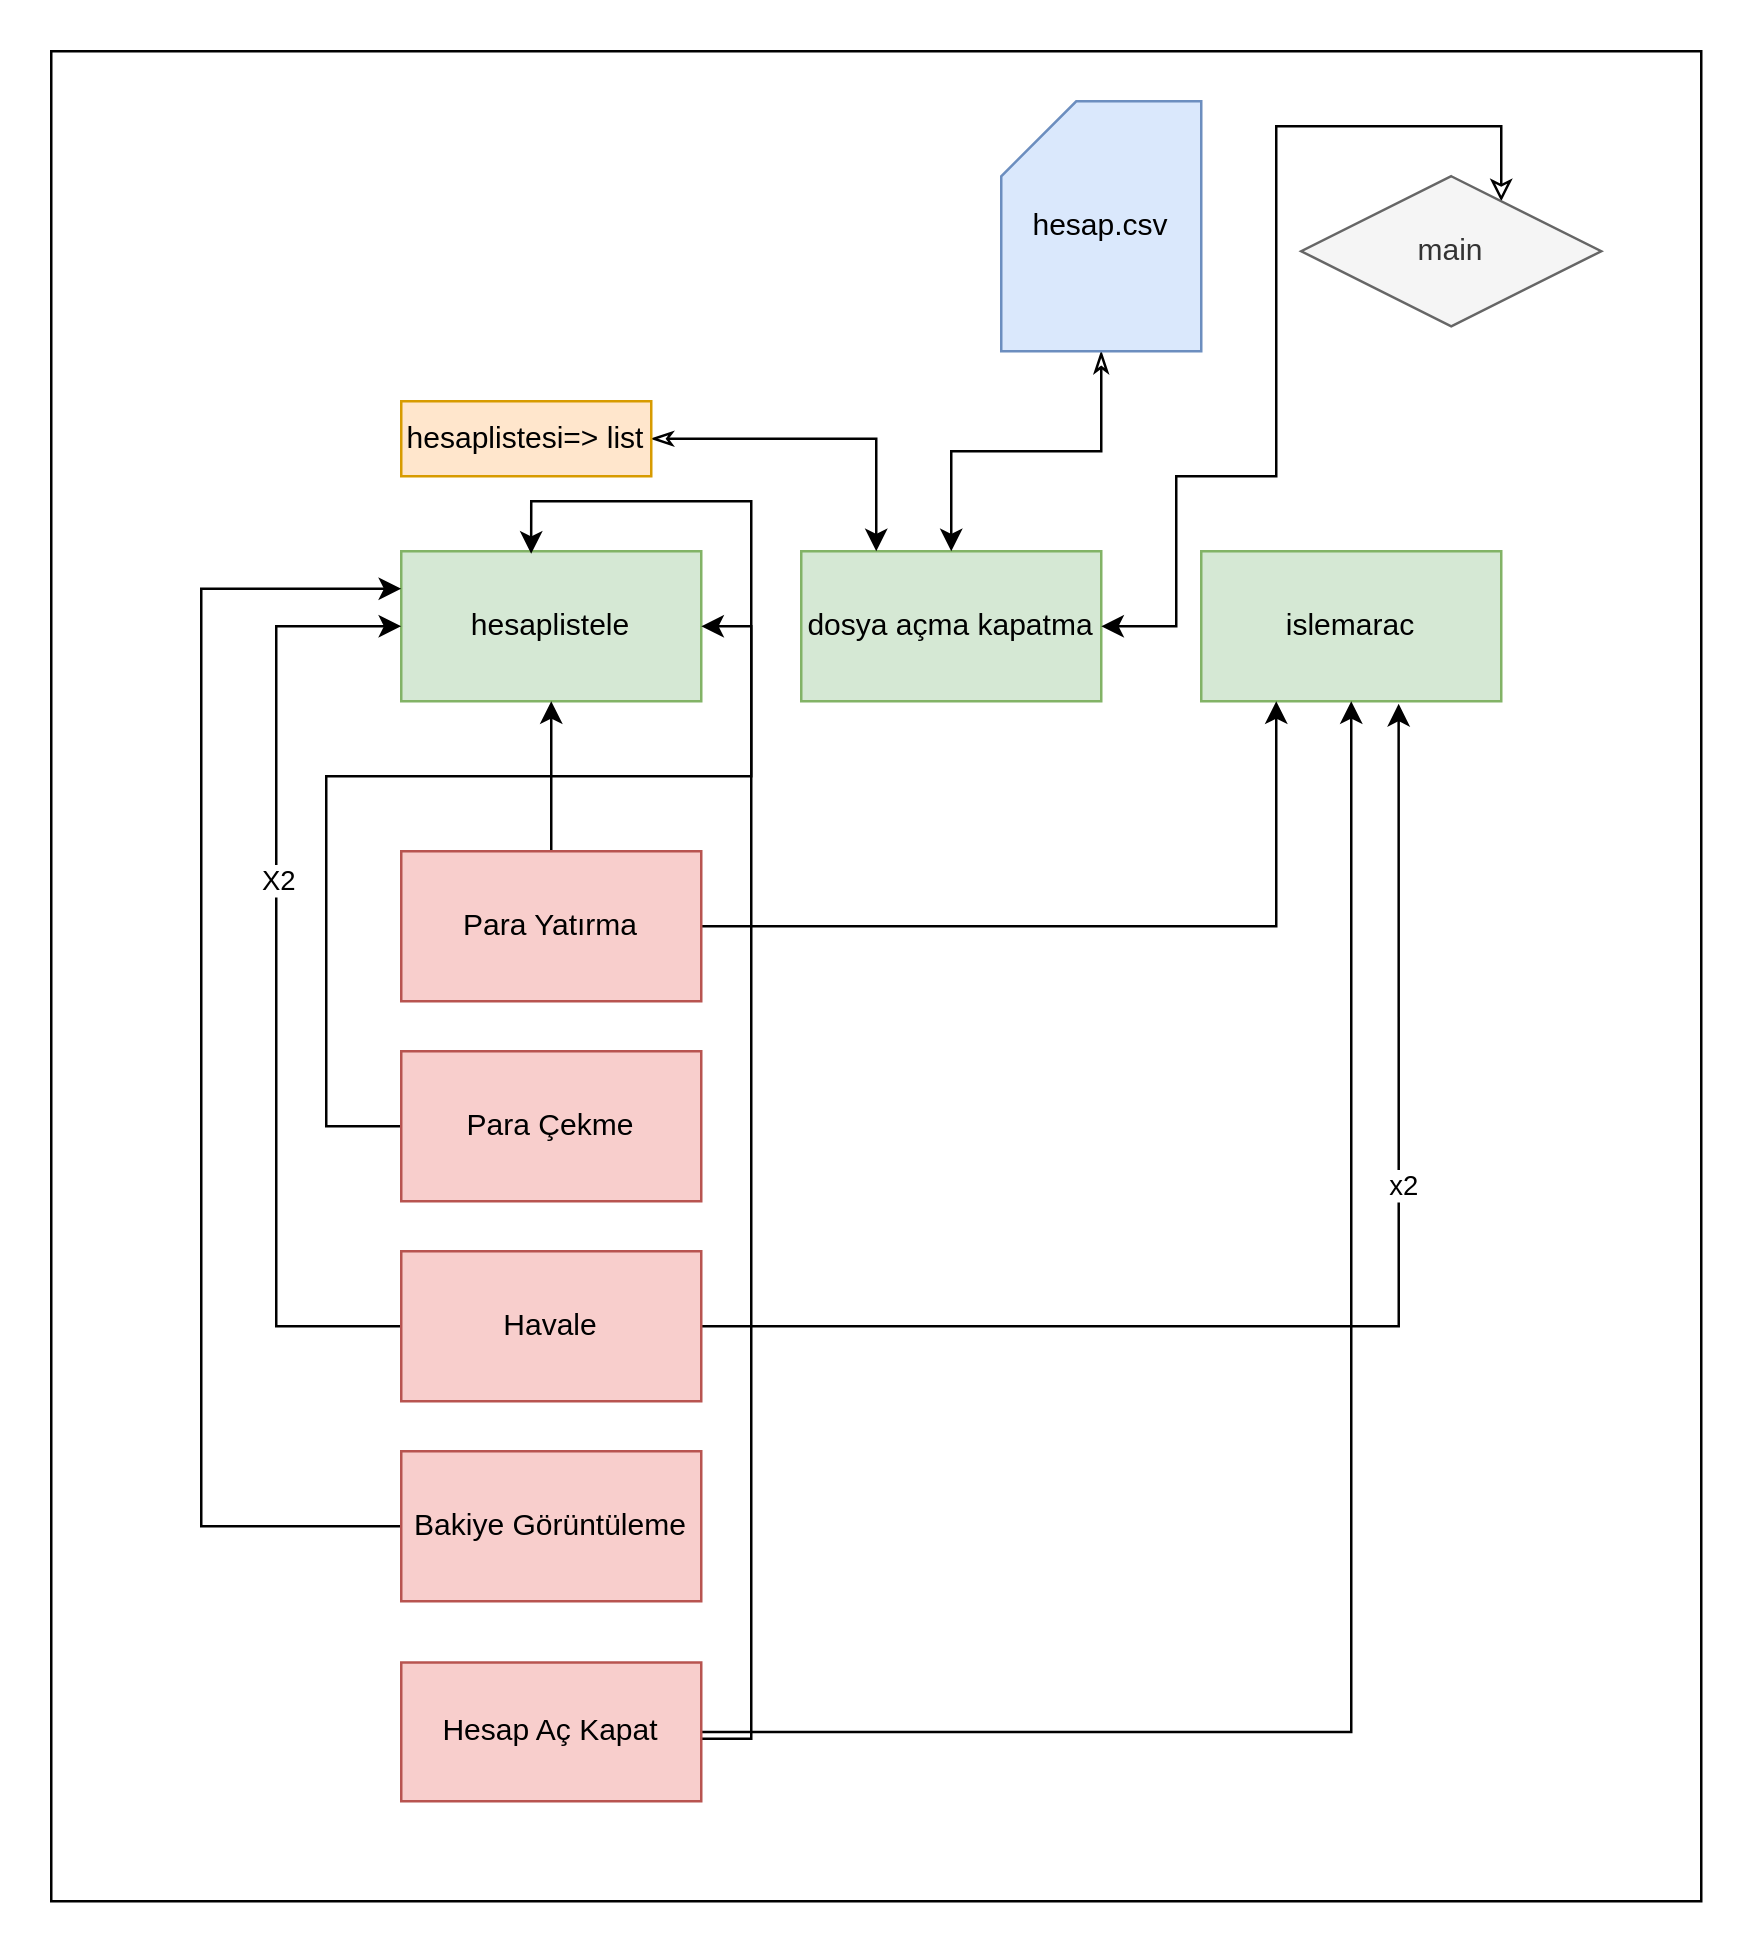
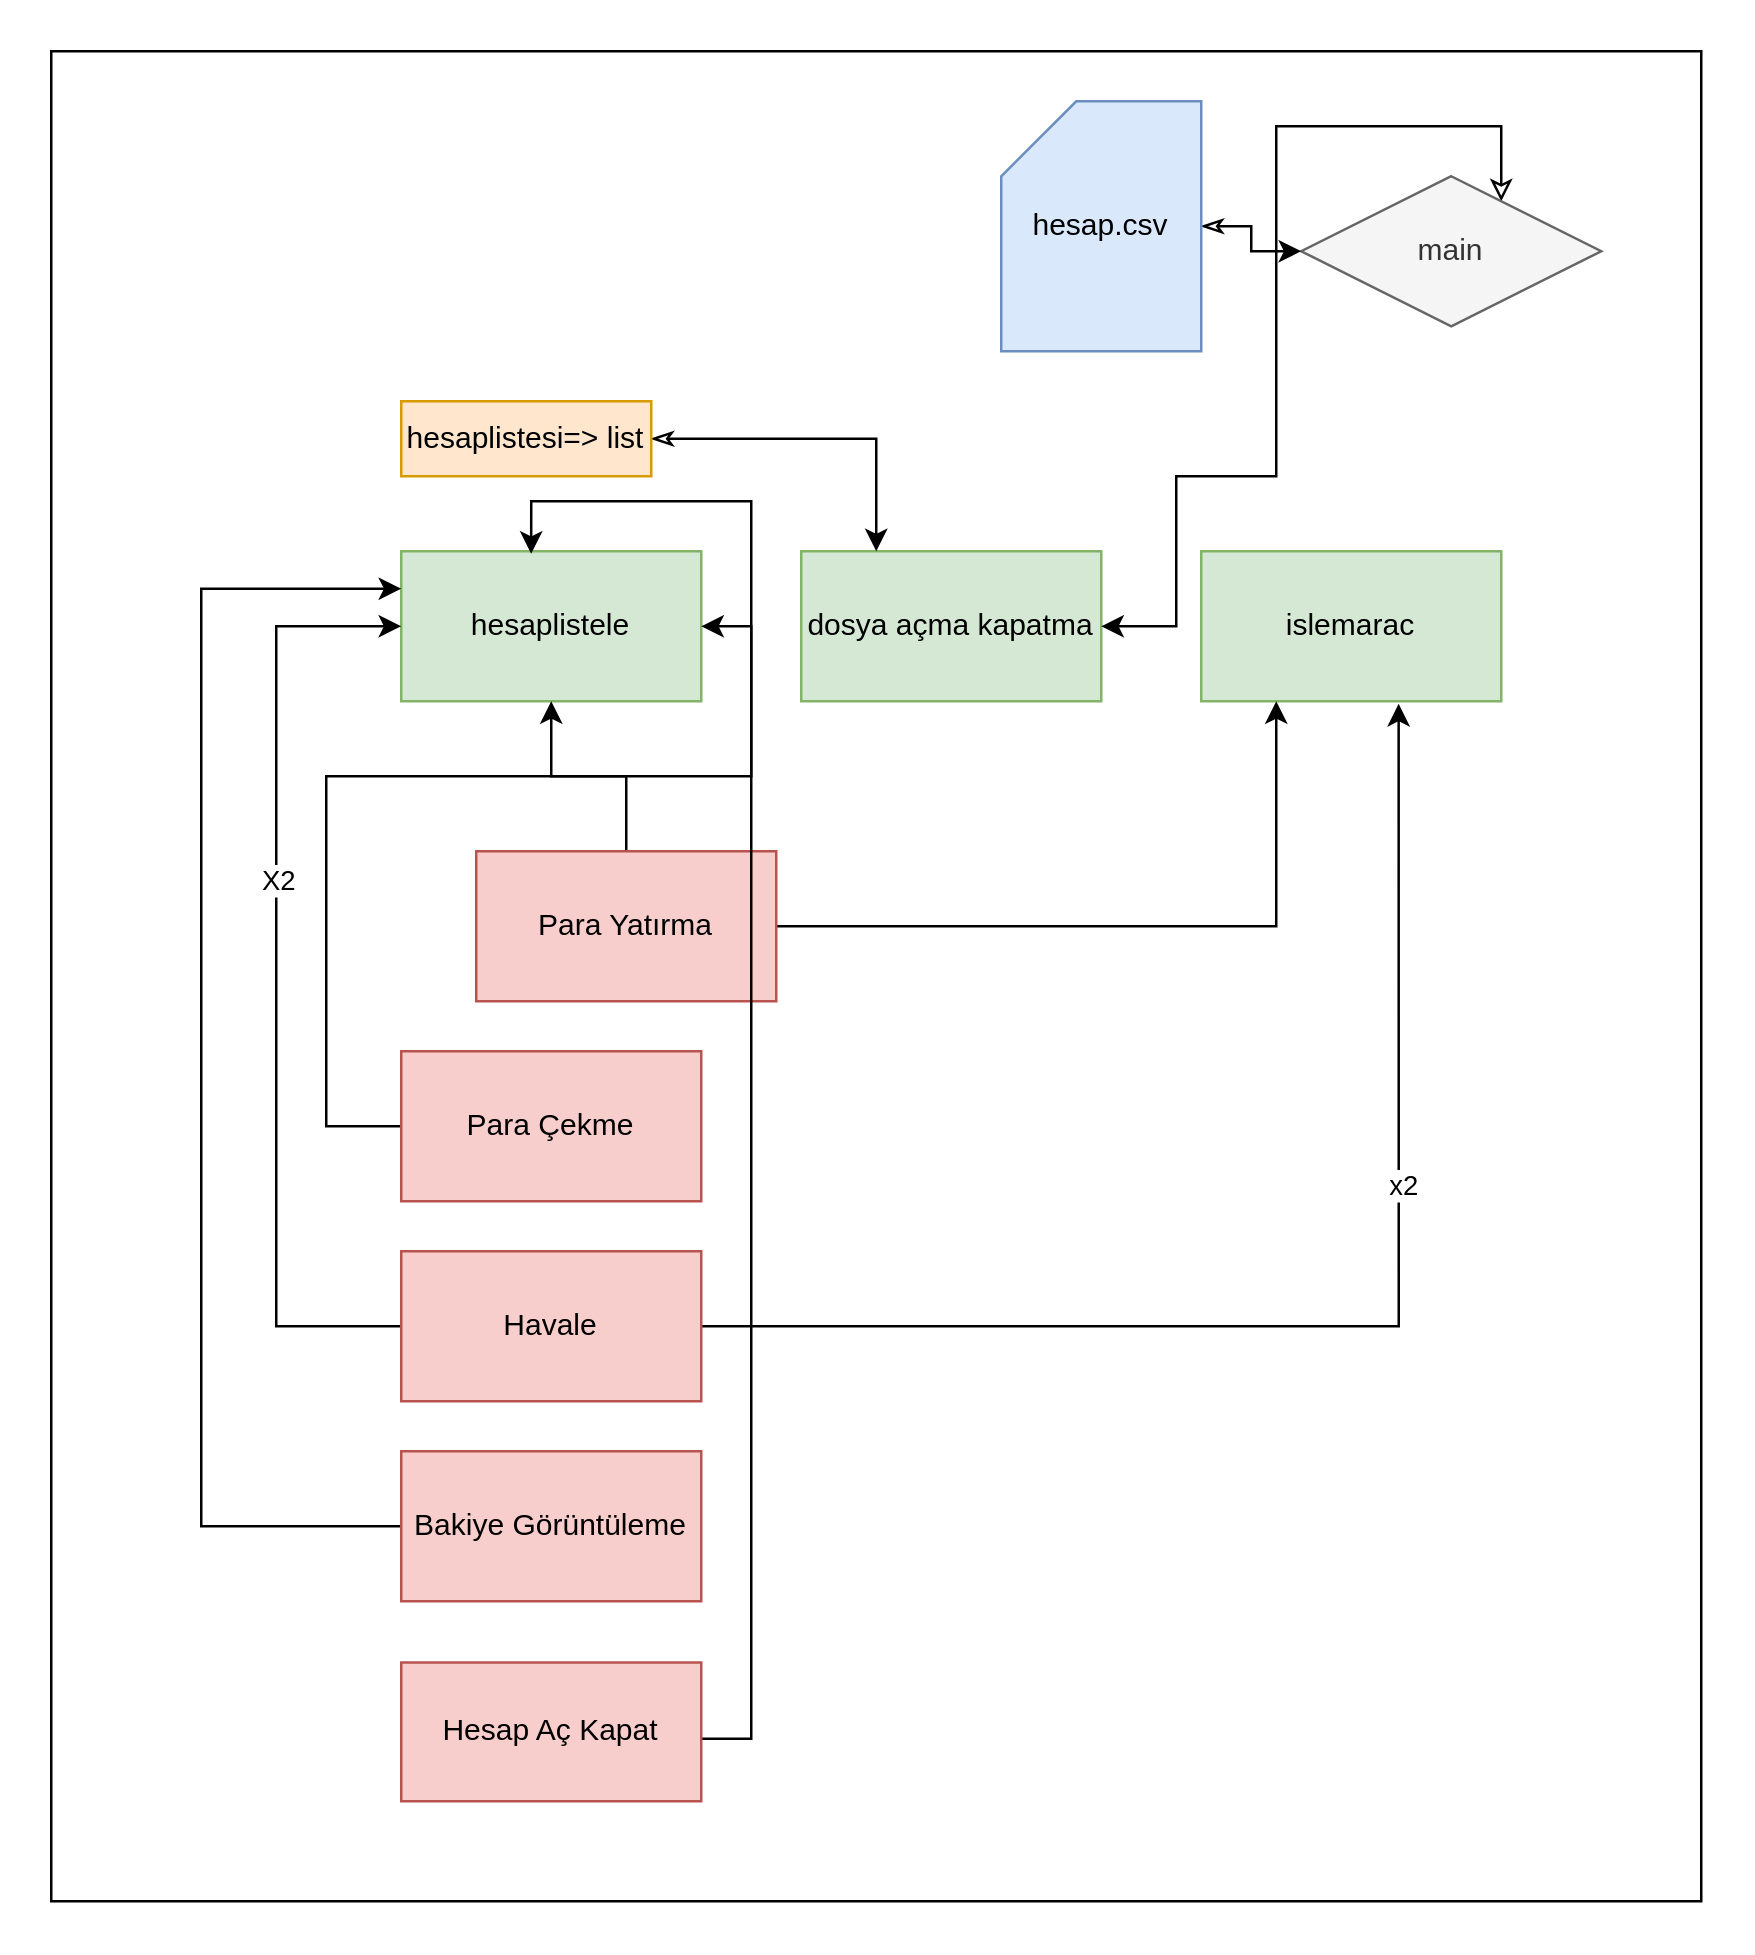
edge "hesap.csv" -- "dosya açma kapatma": now "hesap.csv" -- "main"
node "Para Yatırma": moved (551, 926) -> (626, 926)
edge "Hesap Aç Kapat" -> "islemarac": removed
